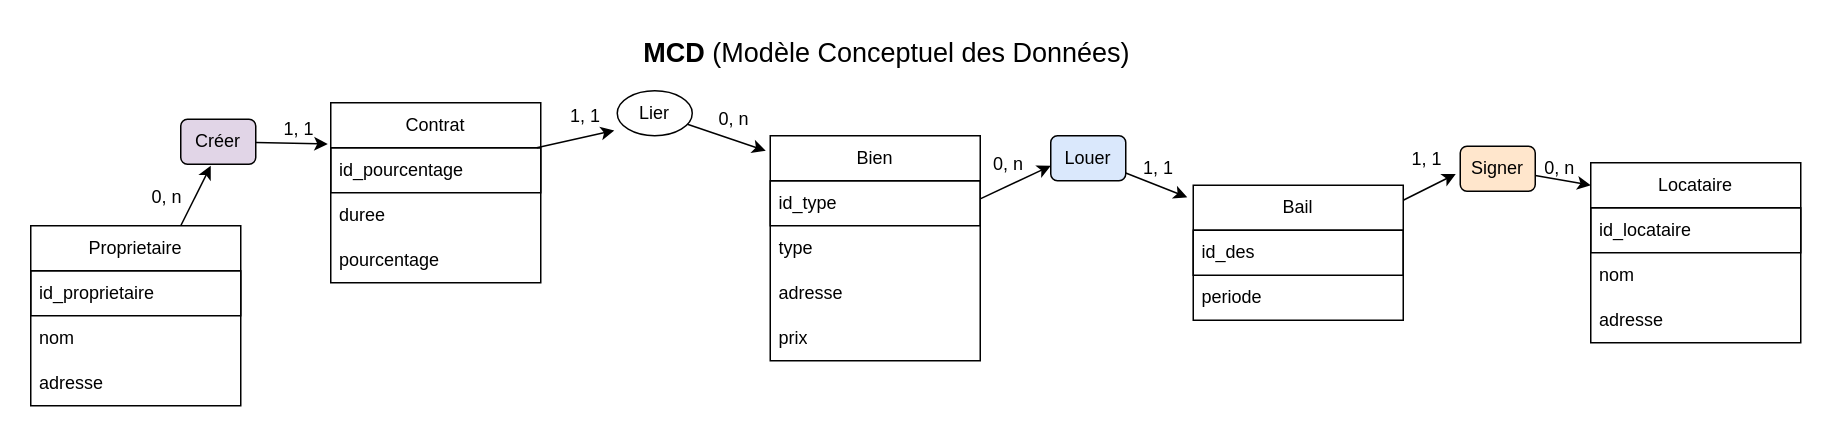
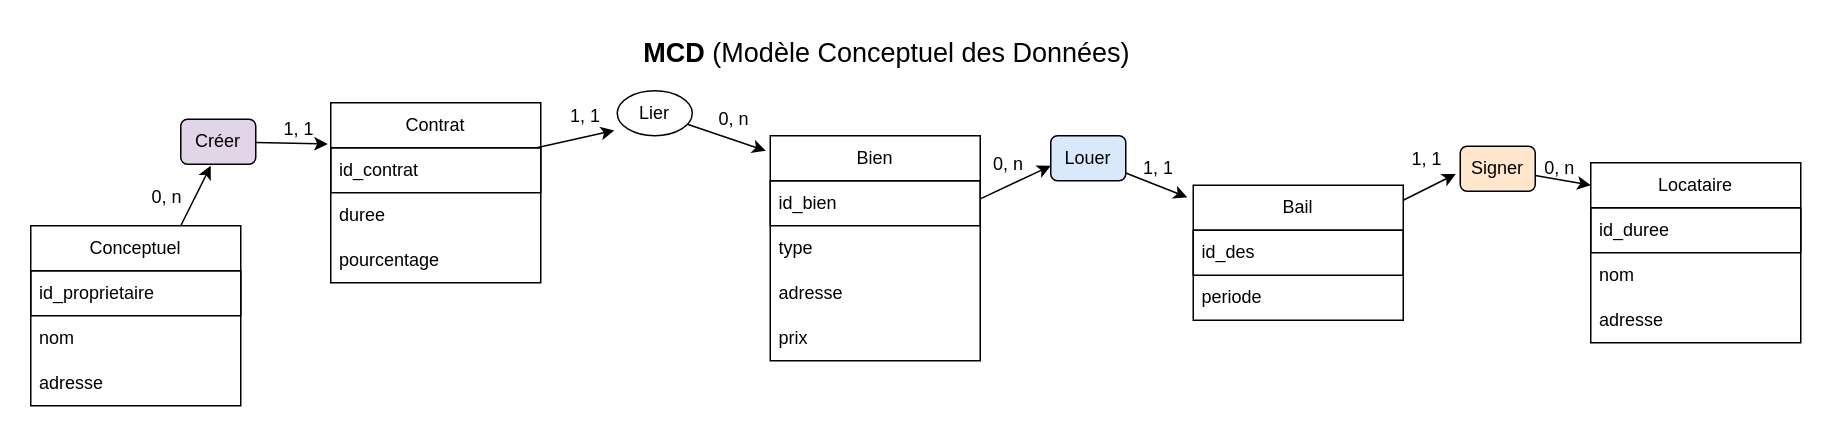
node "id_pourcentage": label "id_pourcentage" -> "id_contrat"
node "id_type": label "id_type" -> "id_bien"
node "id_locataire": label "id_locataire" -> "id_duree"
node "Proprietaire": label "Proprietaire" -> "Conceptuel"
